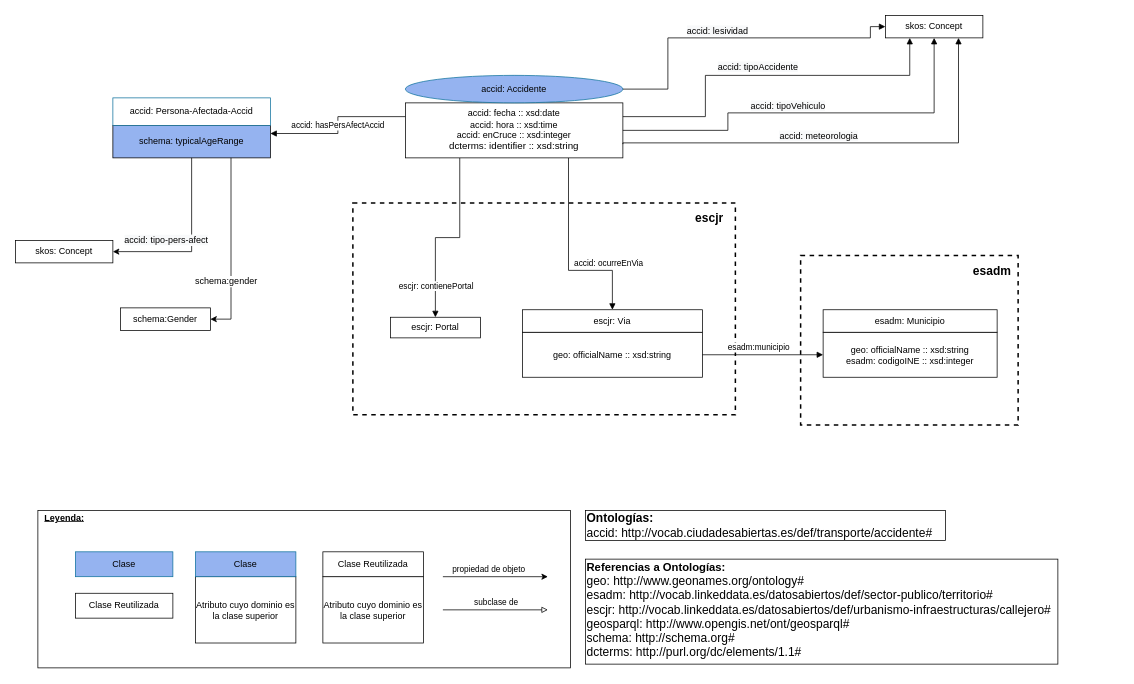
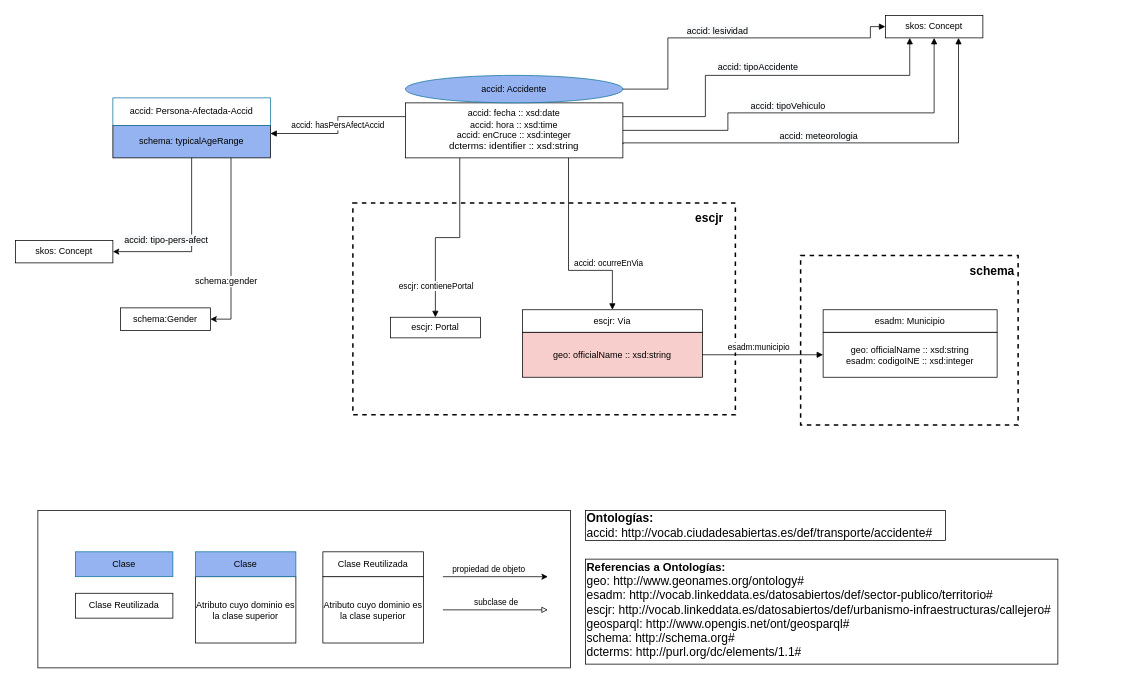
node "esadm": label "esadm" -> "schema"
node "geo: officialName :: xsd:string": fillcolor #ffffff -> #f8cecc
node "Leyenda:": removed
